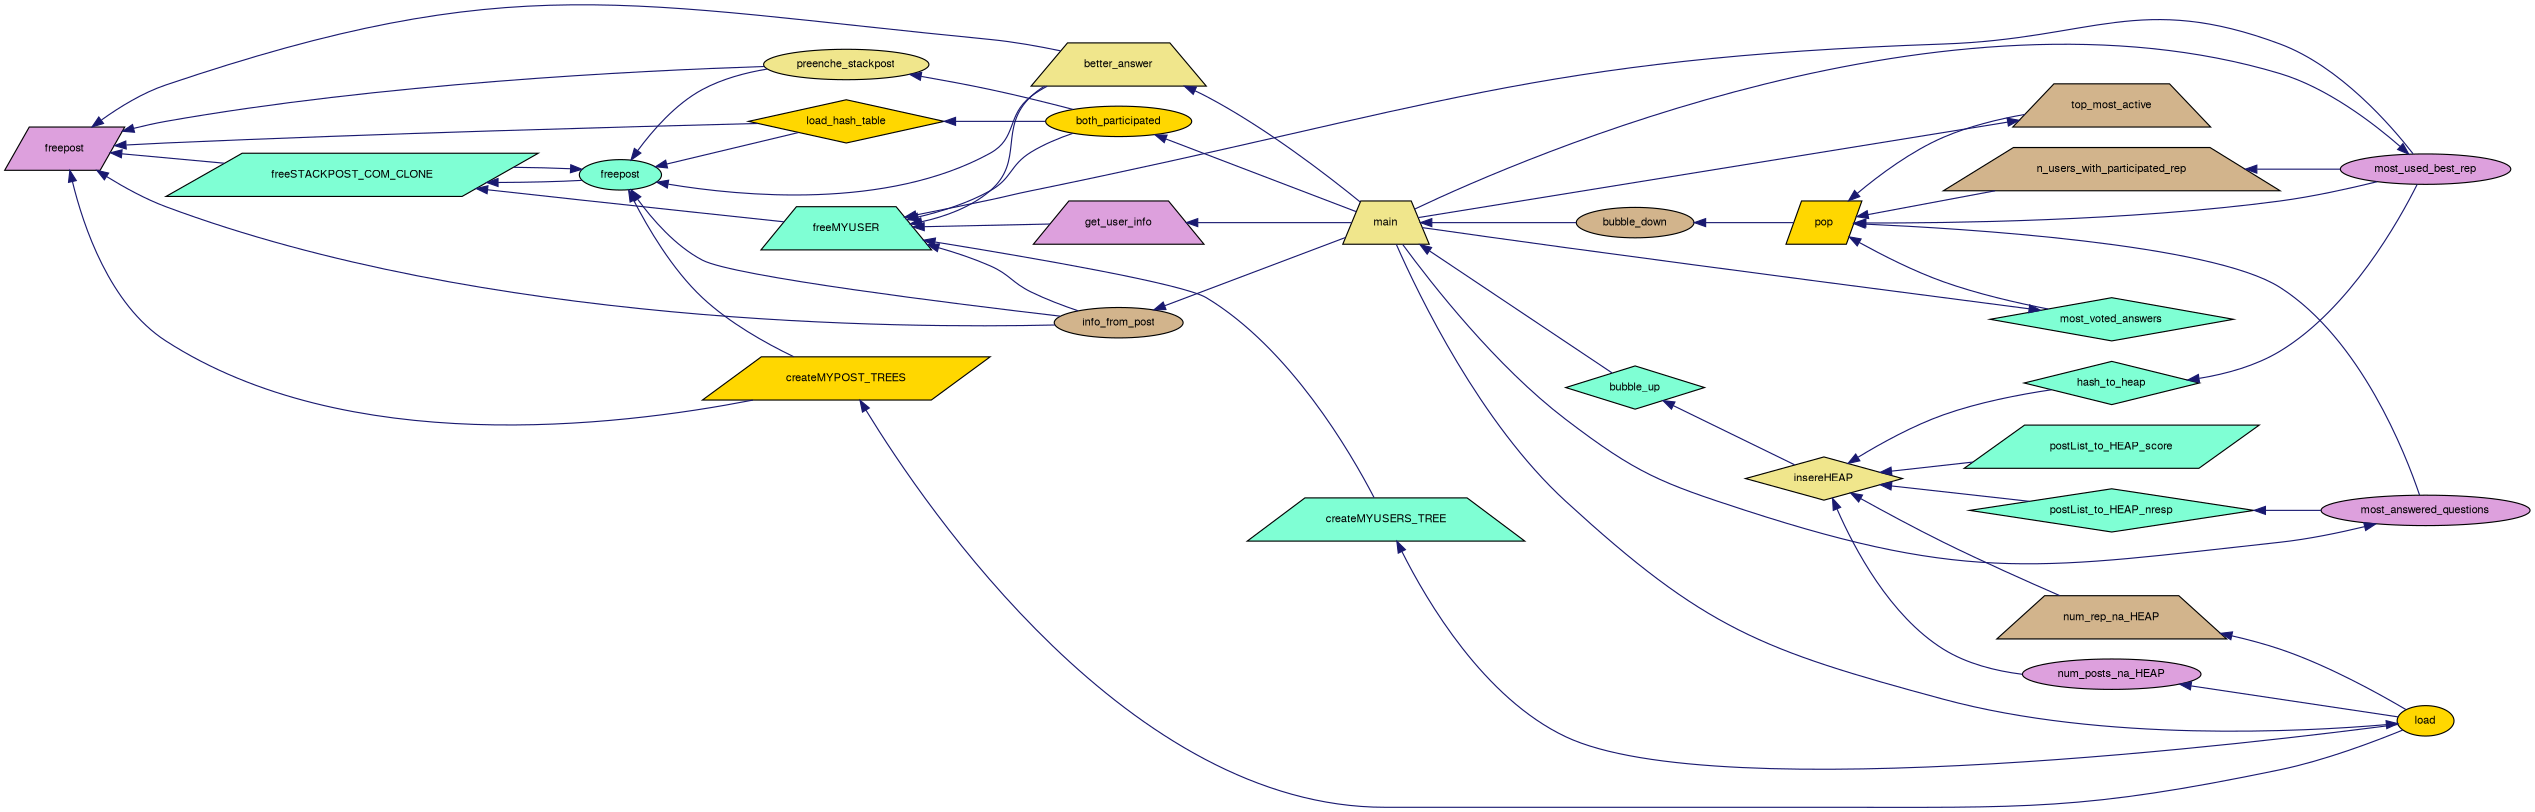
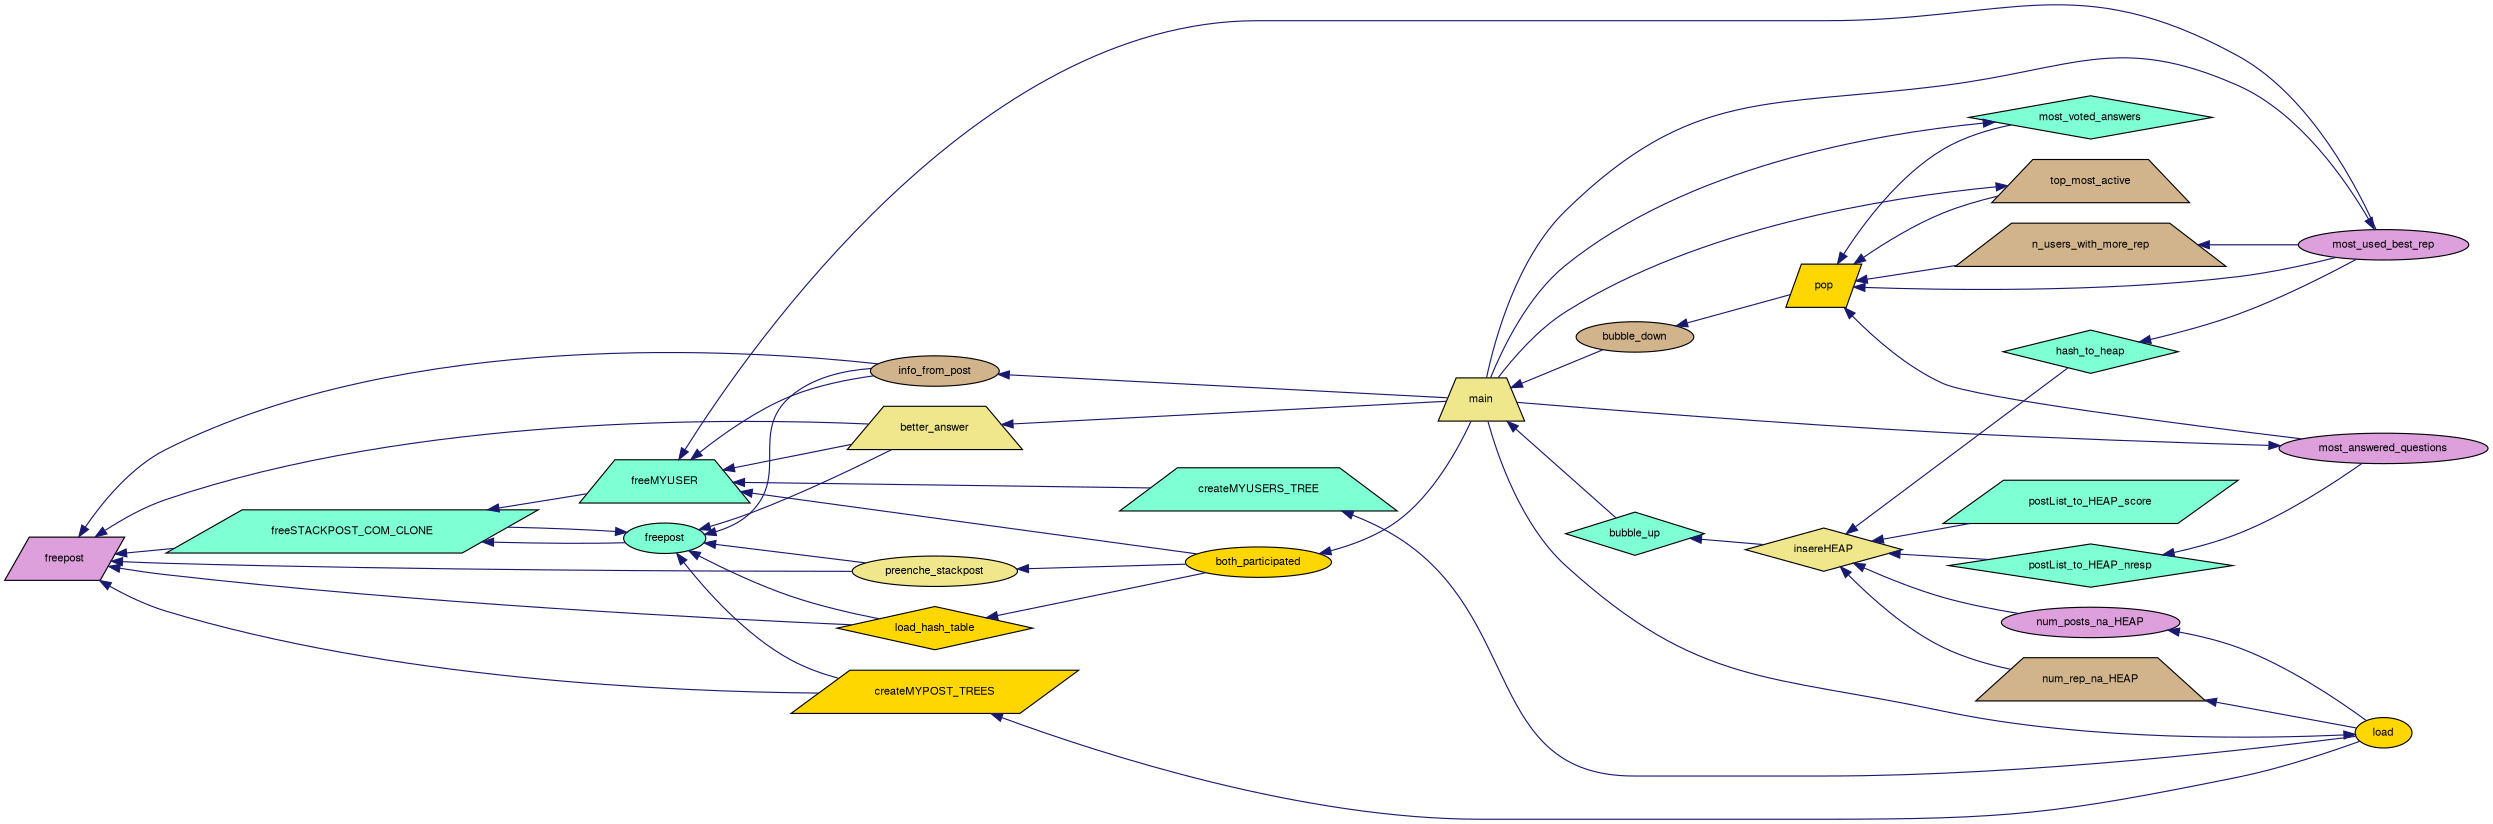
node "n_users_with_participated_rep": label "n_users_with_participated_rep" -> "n_users_with_more_rep"
node "get_user_info": removed
